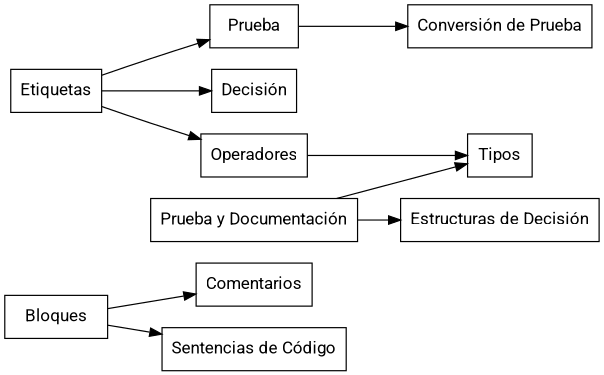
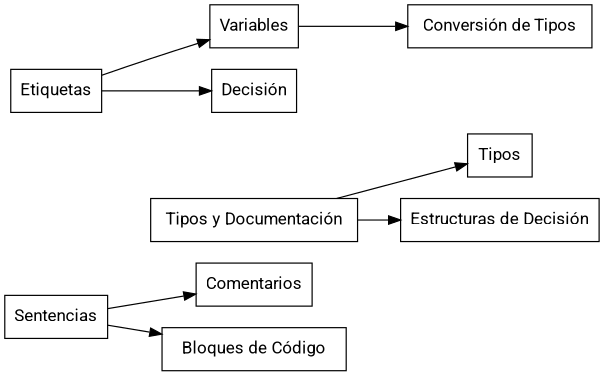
node "Prueba": label "Prueba" -> "Variables"
node "Conversión de Prueba": label "Conversión de Prueba" -> "Conversión de Tipos"
node "Operadores": removed
node "Prueba y Documentación": label "Prueba y Documentación" -> "Tipos y Documentación"
node "Bloques": label "Bloques" -> "Sentencias"
node "Sentencias de Código": label "Sentencias de Código" -> "Bloques de Código"
